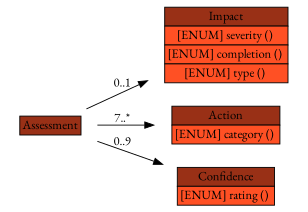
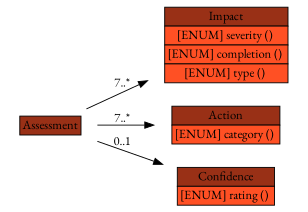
edge "Assessment" -> "Impact": label "0..1" -> "7..*"
edge "Assessment" -> "Confidence": label "0..9" -> "0..1"
